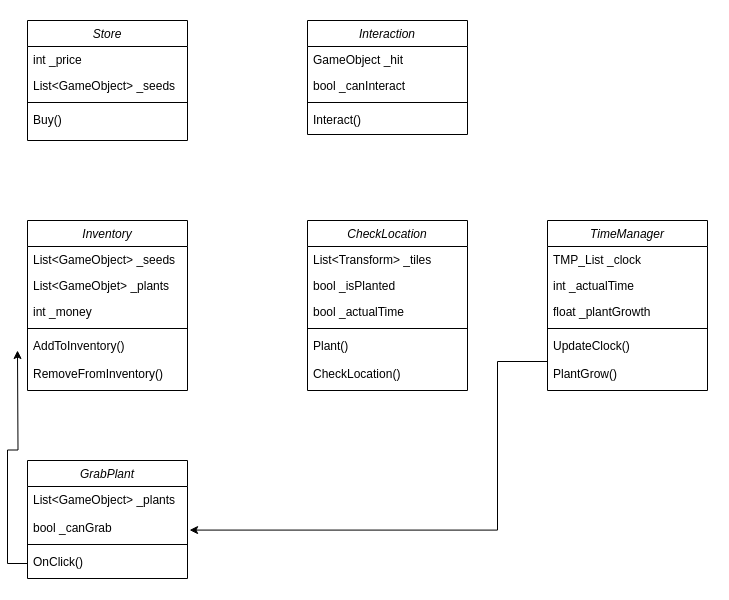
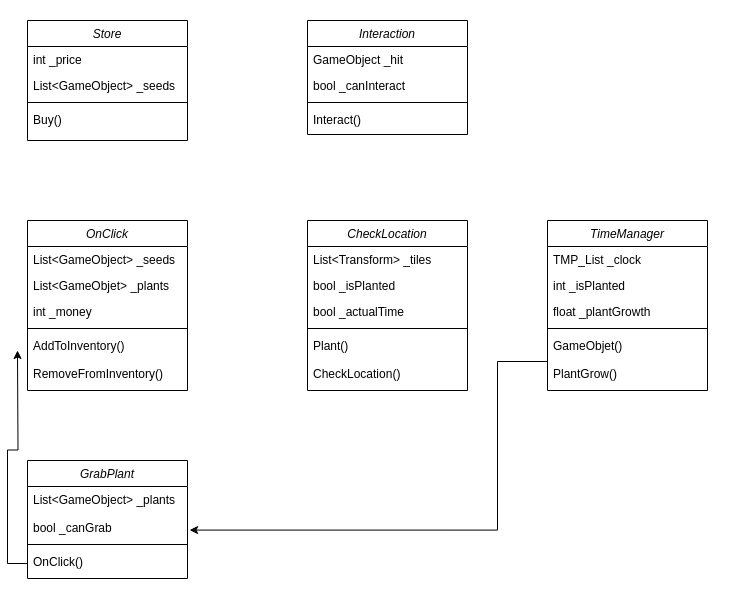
node "Inventory": label "Inventory" -> "OnClick"
node "int _actualTime": label "int _actualTime" -> "int _isPlanted"
node "UpdateClock() PlantGrow()": label "UpdateClock() PlantGrow()" -> "GameObjet() PlantGrow()"
